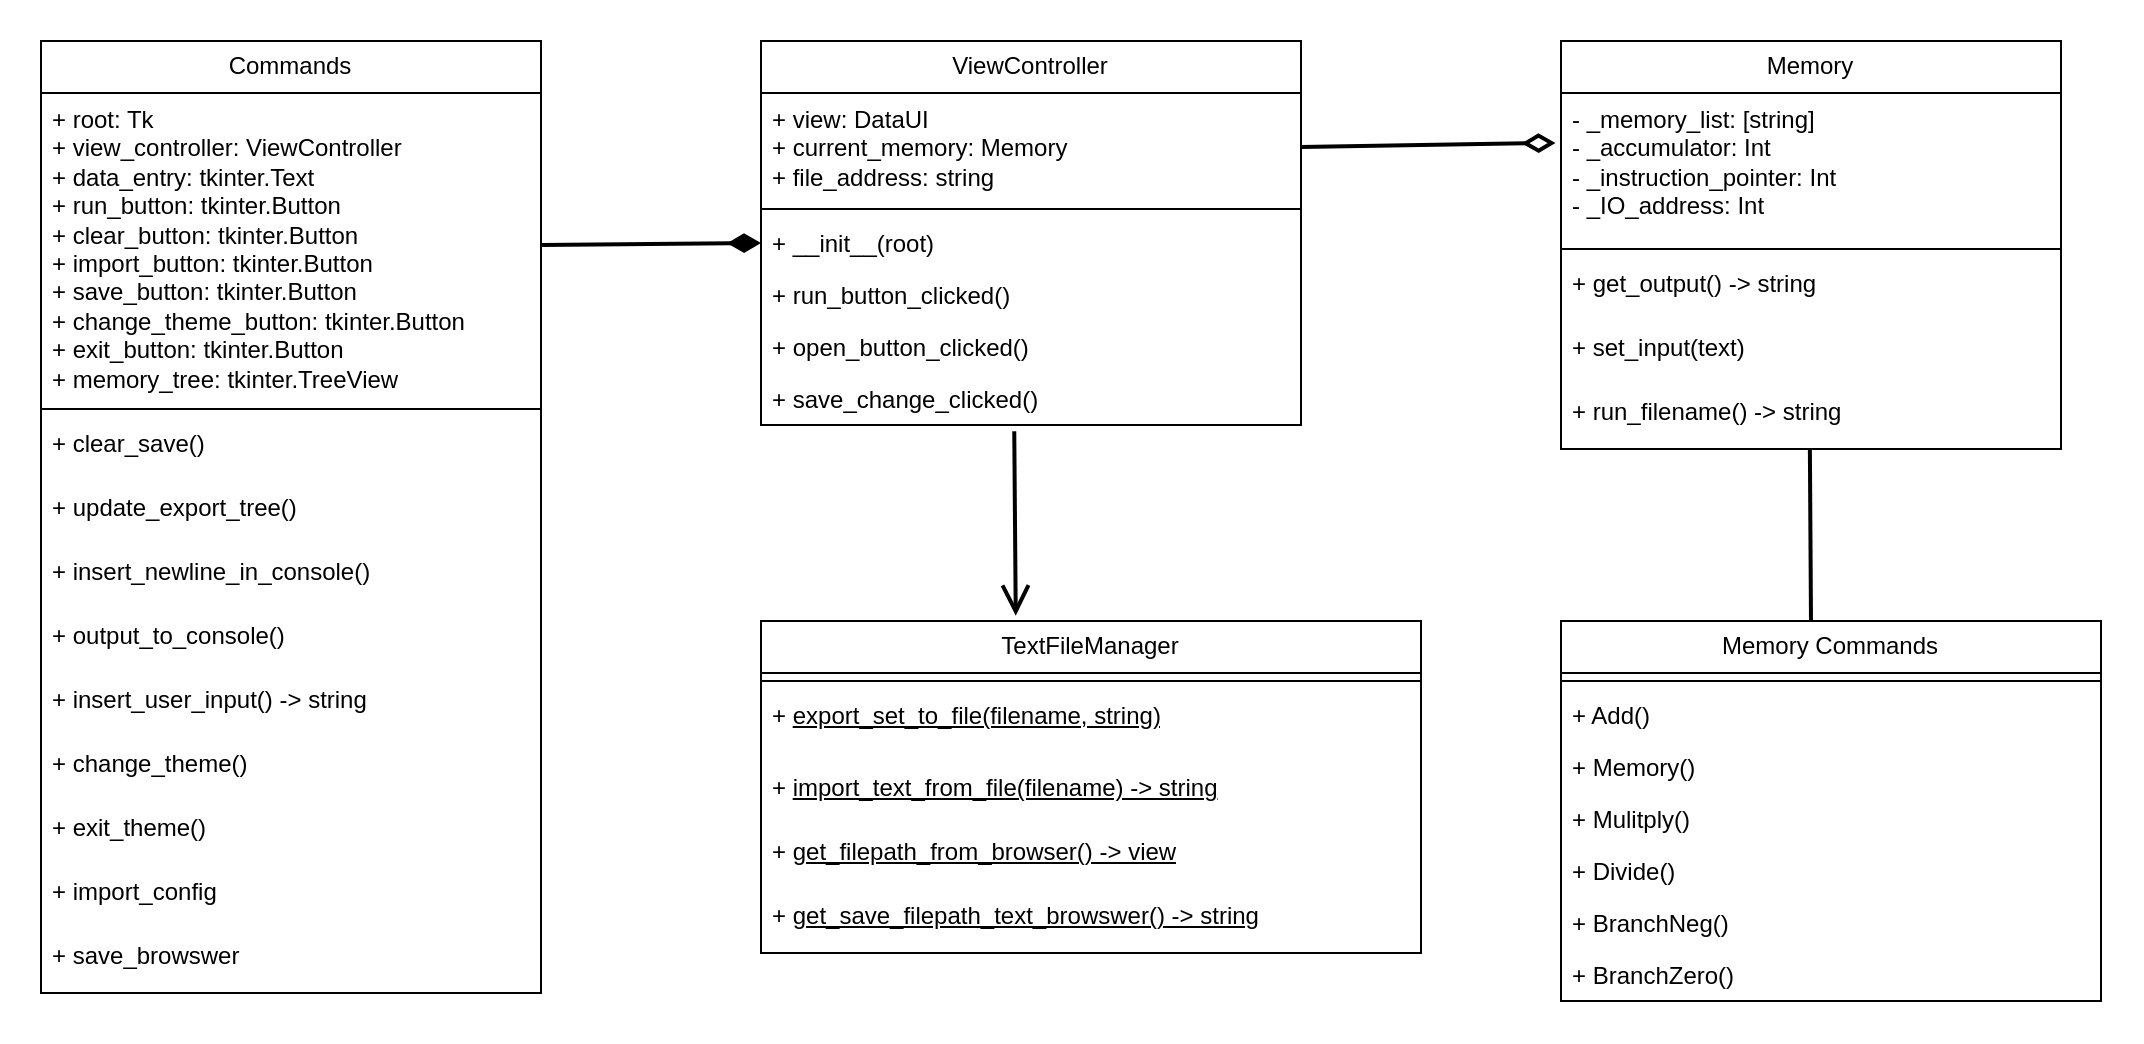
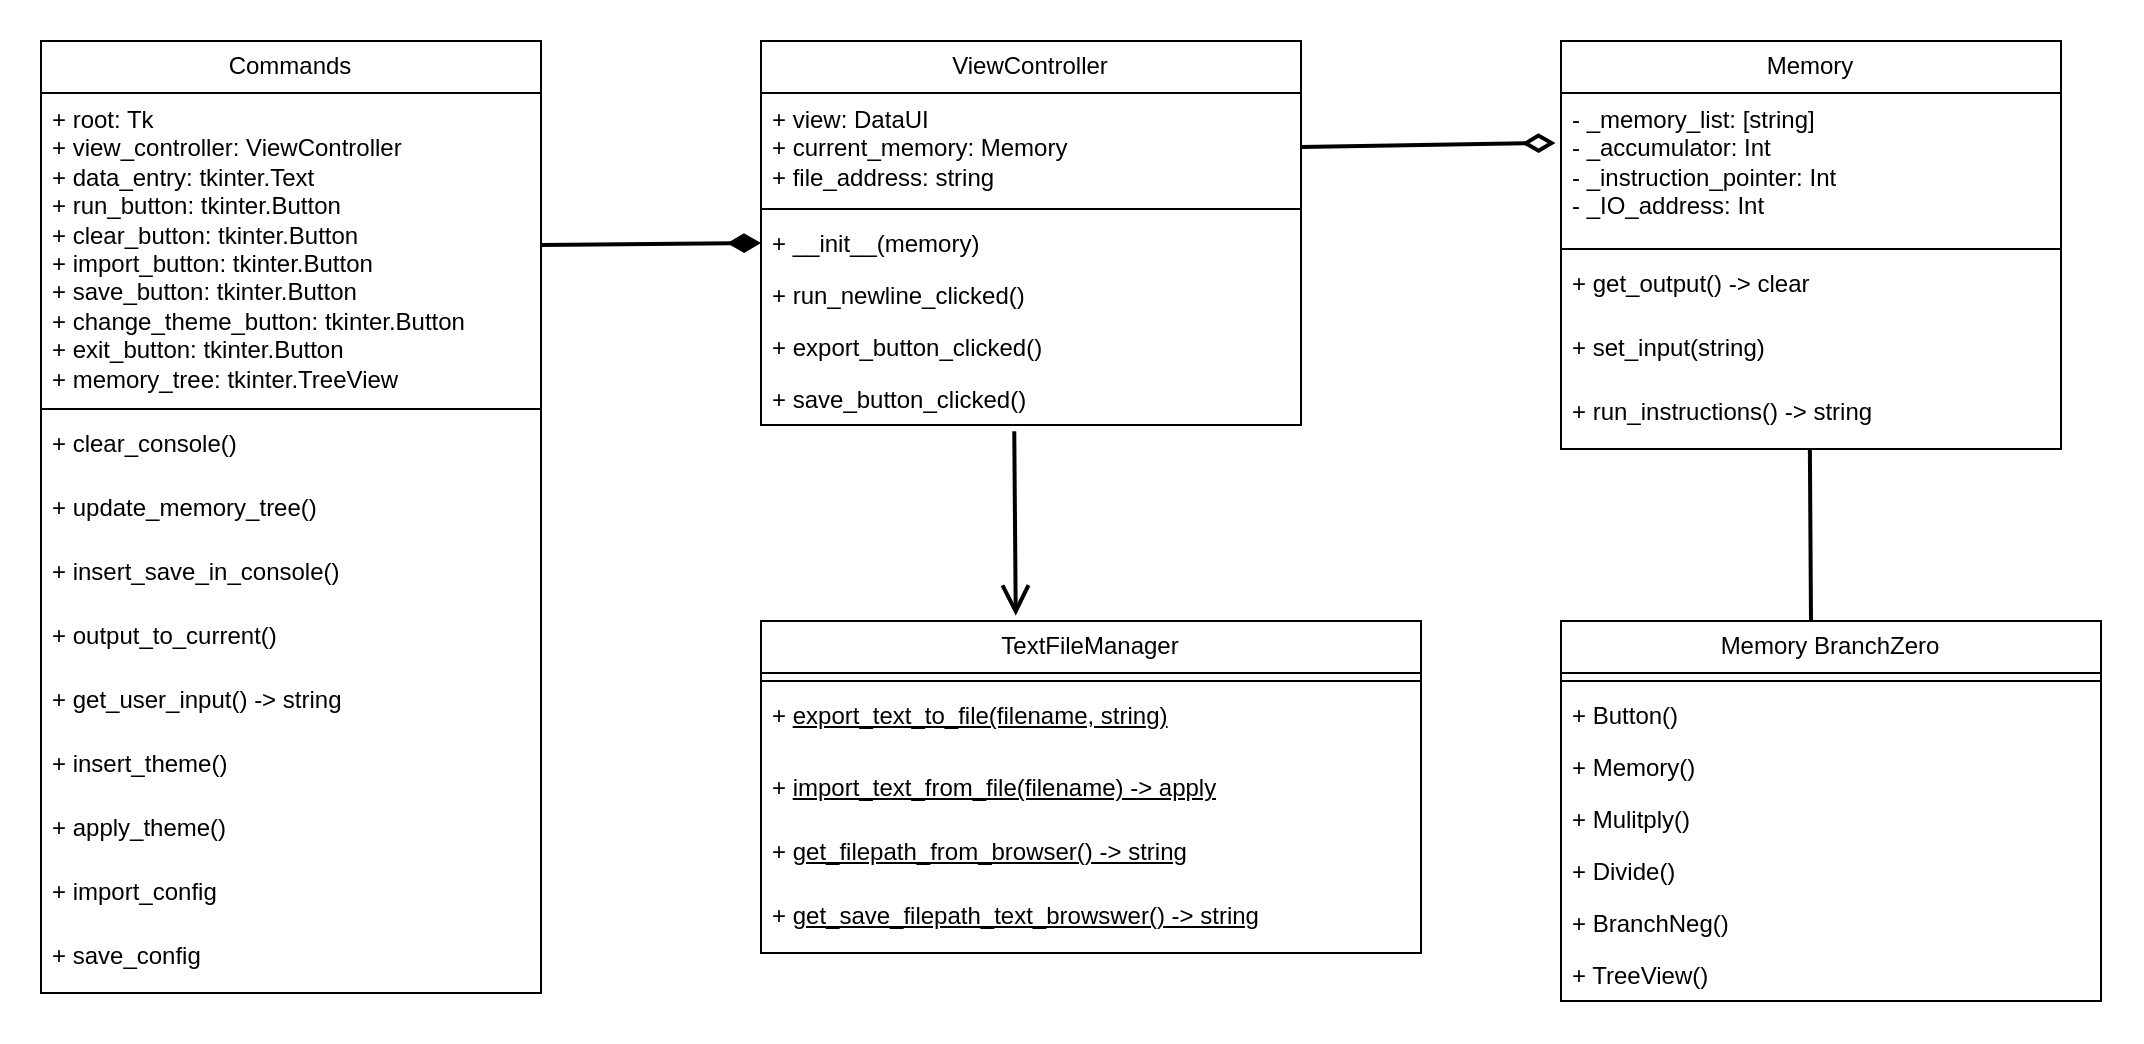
node "+ __init__(root)": label "+ __init__(root)" -> "+ __init__(memory)"
node "+ get_output() -> string": label "+ get_output() -> string" -> "+ get_output() -> clear"
node "+ run_button_clicked()": label "+ run_button_clicked()" -> "+ run_newline_clicked()"
node "+ open_button_clicked()": label "+ open_button_clicked()" -> "+ export_button_clicked()"
node "+ set_input(text)": label "+ set_input(text)" -> "+ set_input(string)"
node "+ save_change_clicked()": label "+ save_change_clicked()" -> "+ save_button_clicked()"
node "+ run_filename() -> string": label "+ run_filename() -> string" -> "+ run_instructions() -> string"
node "+ clear_save()": label "+ clear_save()" -> "+ clear_console()"
node "+ update_export_tree()": label "+ update_export_tree()" -> "+ update_memory_tree()"
node "+ insert_newline_in_console()": label "+ insert_newline_in_console()" -> "+ insert_save_in_console()"
node "+ output_to_console()": label "+ output_to_console()" -> "+ output_to_current()"
node "Memory Commands": label "Memory Commands" -> "Memory BranchZero"
node "+ insert_user_input() -> string": label "+ insert_user_input() -> string" -> "+ get_user_input() -> string"
node "+ export_set_to_file(filename, string)": label "+ export_set_to_file(filename, string)" -> "+ export_text_to_file(filename, string)"
node "+ Add()": label "+ Add()" -> "+ Button()"
node "+ change_theme()": label "+ change_theme()" -> "+ insert_theme()"
node "+ import_text_from_file(filename) -> string": label "+ import_text_from_file(filename) -> string" -> "+ import_text_from_file(filename) -> apply"
node "+ exit_theme()": label "+ exit_theme()" -> "+ apply_theme()"
node "+ get_filepath_from_browser() -> view": label "+ get_filepath_from_browser() -> view" -> "+ get_filepath_from_browser() -> string"
node "+ save_browswer": label "+ save_browswer" -> "+ save_config"
node "+ BranchZero()": label "+ BranchZero()" -> "+ TreeView()"
